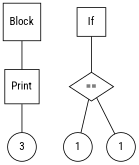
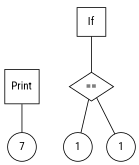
node "Block": removed
node "3": label "3" -> "7"
